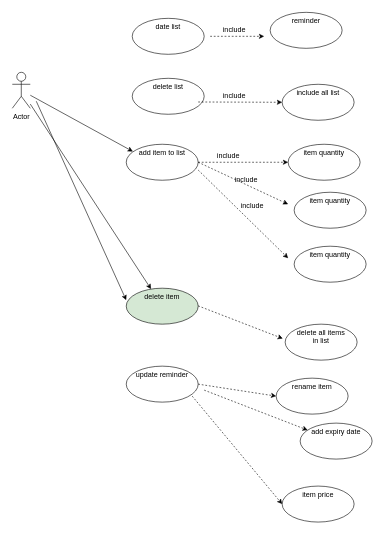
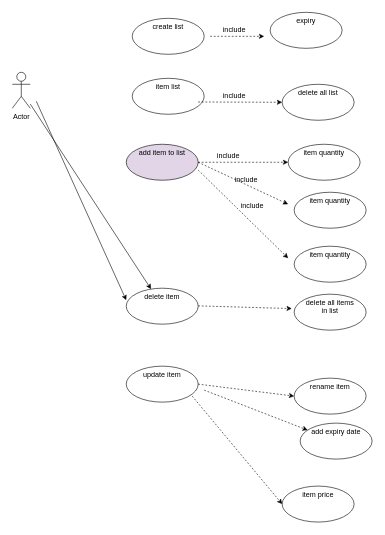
node "reminder": label "reminder" -> "expiry"
node "date list": label "date list" -> "create list"
node "delete list": label "delete list" -> "item list"
node "include all list": label "include all list" -> "delete all list"
edge "Actor" -> "add item to list": removed
node "add item to list": fillcolor #ffffff -> #e1d5e7
node "delete item": fillcolor #d5e8d4 -> #ffffff
node "delete all items in list": moved (321, 342) -> (330, 312)
node "update reminder": label "update reminder" -> "update item"
node "rename item": moved (312, 396) -> (330, 396)
